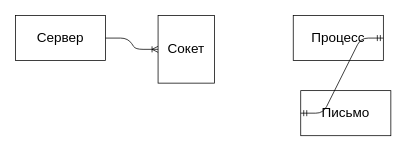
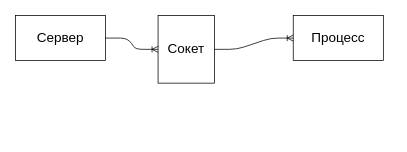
edge "Сокет" -> "Процесс": added
edge "Процесс" -- "Письмо": removed
node "Письмо": removed
